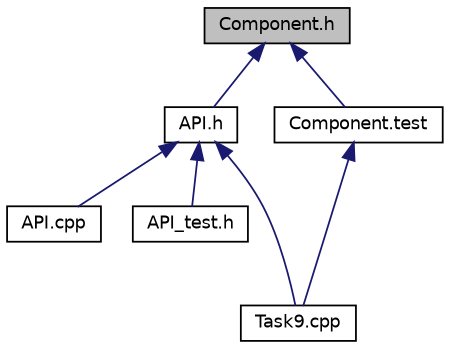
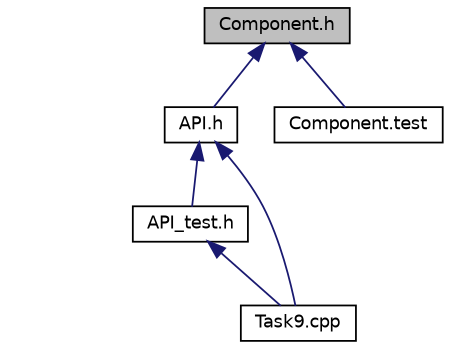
node "API.cpp": removed
edge "Task9.cpp" -> "Component.test": now "Task9.cpp" -> "API_test.h"
